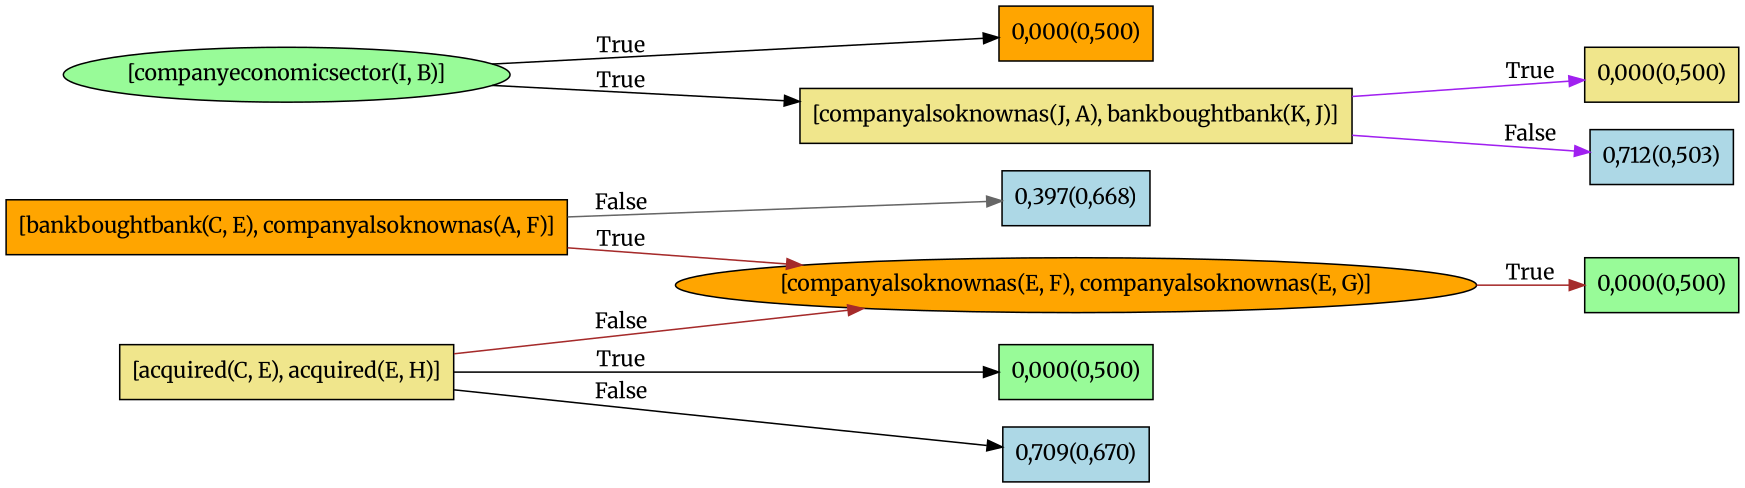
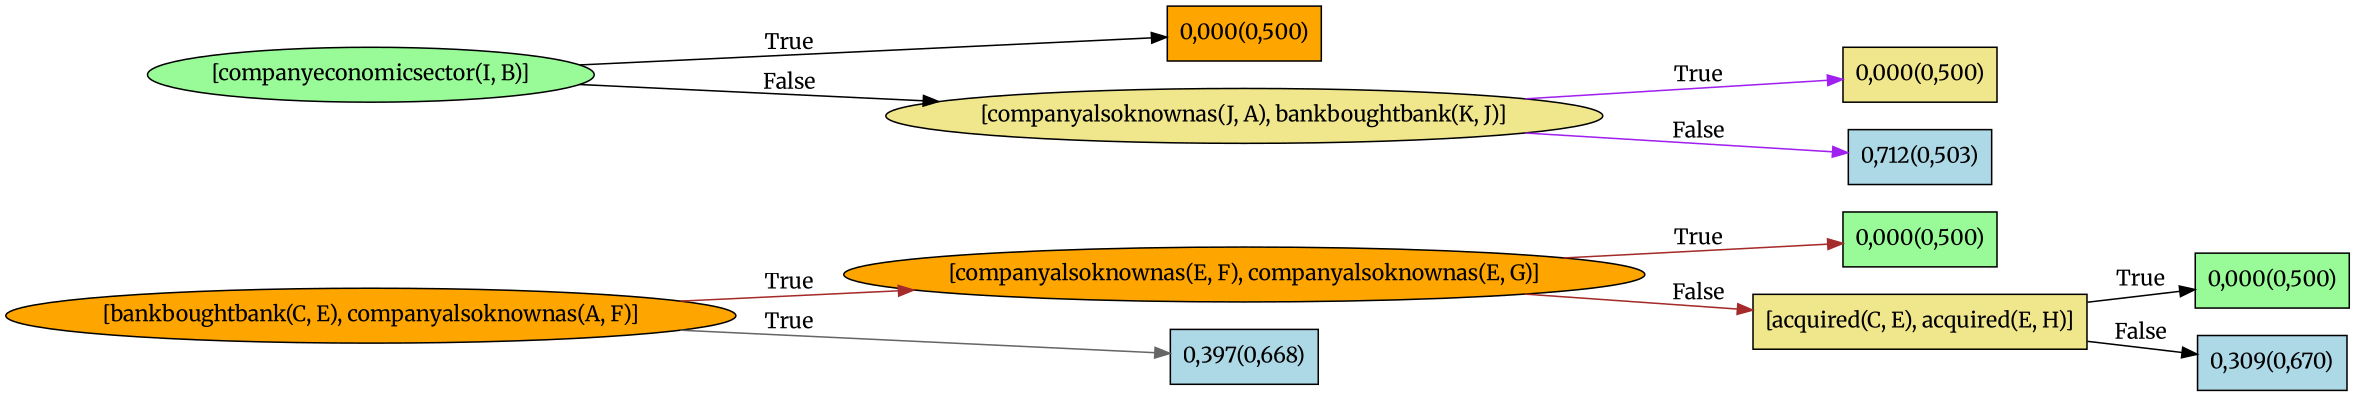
edge "[companyeconomicsector(I, B)]" -> "[companyalsoknownas(J, A), bankboughtbank(K, J)]": label "True" -> "False"
node "[companyalsoknownas(J, A), bankboughtbank(K, J)]": shape box -> ellipse
edge "[bankboughtbank(C, E), companyalsoknownas(A, F)]" -> "0,397(0,668)": label "False" -> "True"
node "[bankboughtbank(C, E), companyalsoknownas(A, F)]": shape box -> ellipse
edge "[acquired(C, E), acquired(E, H)]" -> "[companyalsoknownas(E, F), companyalsoknownas(E, G)]": reversed
node "0,709(0,670)": label "0,709(0,670)" -> "0,309(0,670)"
